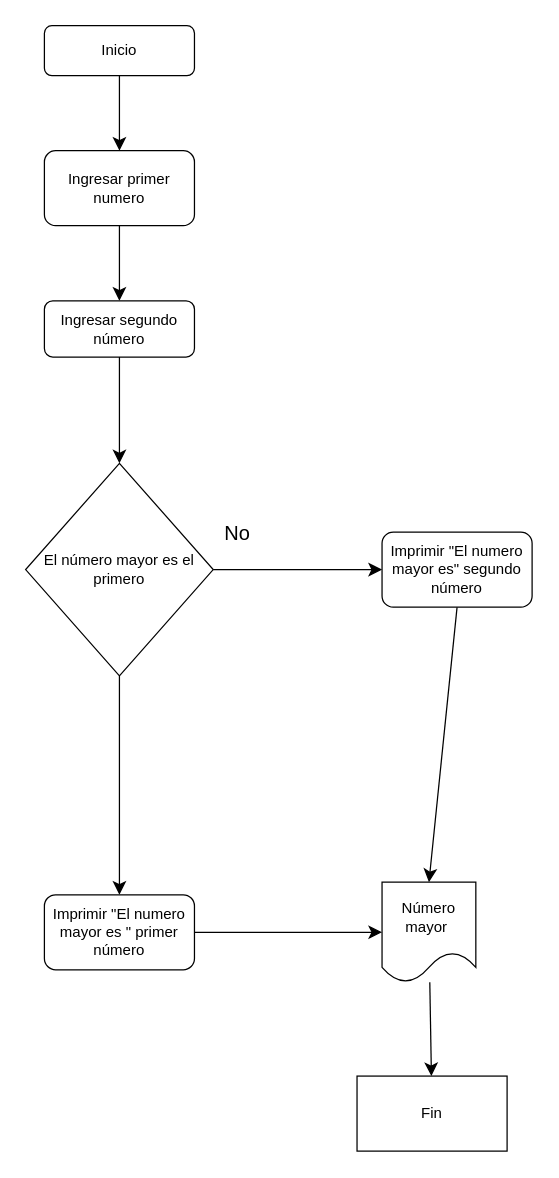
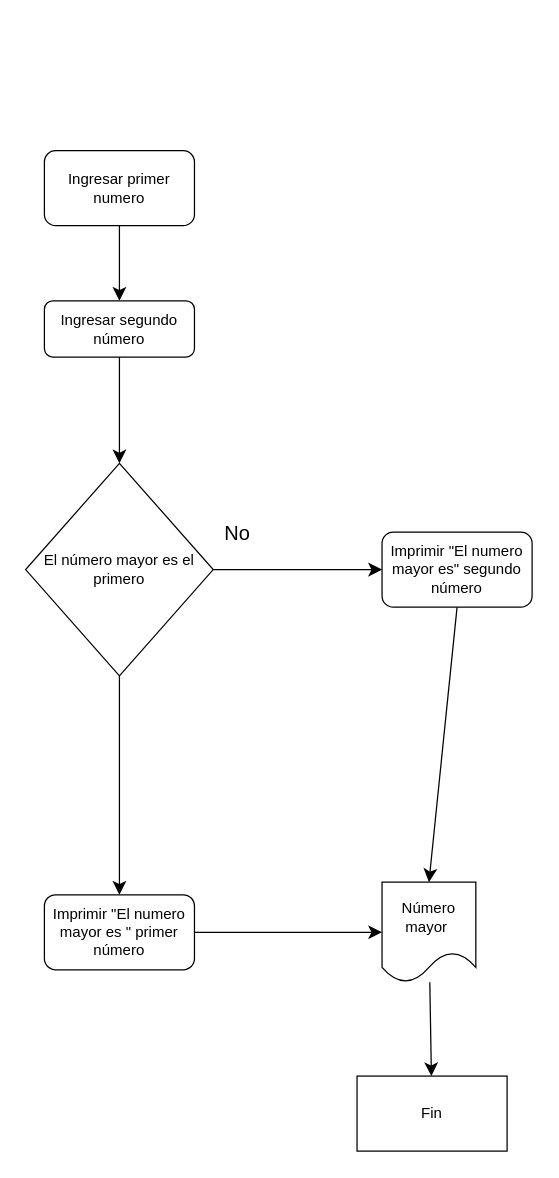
node "Inicio": removed
edge "Inicio" -> "Ingresar primer numero": removed
